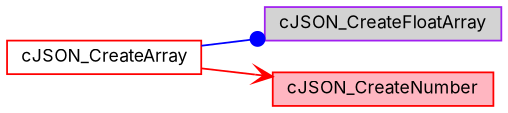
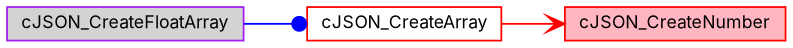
edge "cJSON_CreateArray" -> "cJSON_CreateFloatArray": reversed
